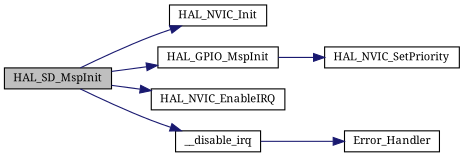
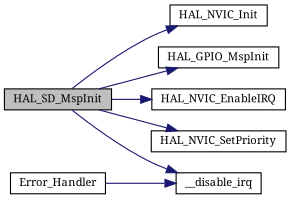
edge "HAL_GPIO_MspInit" -> "HAL_NVIC_SetPriority": now "HAL_SD_MspInit" -> "HAL_NVIC_SetPriority"
edge "__disable_irq" -> "Error_Handler": reversed
